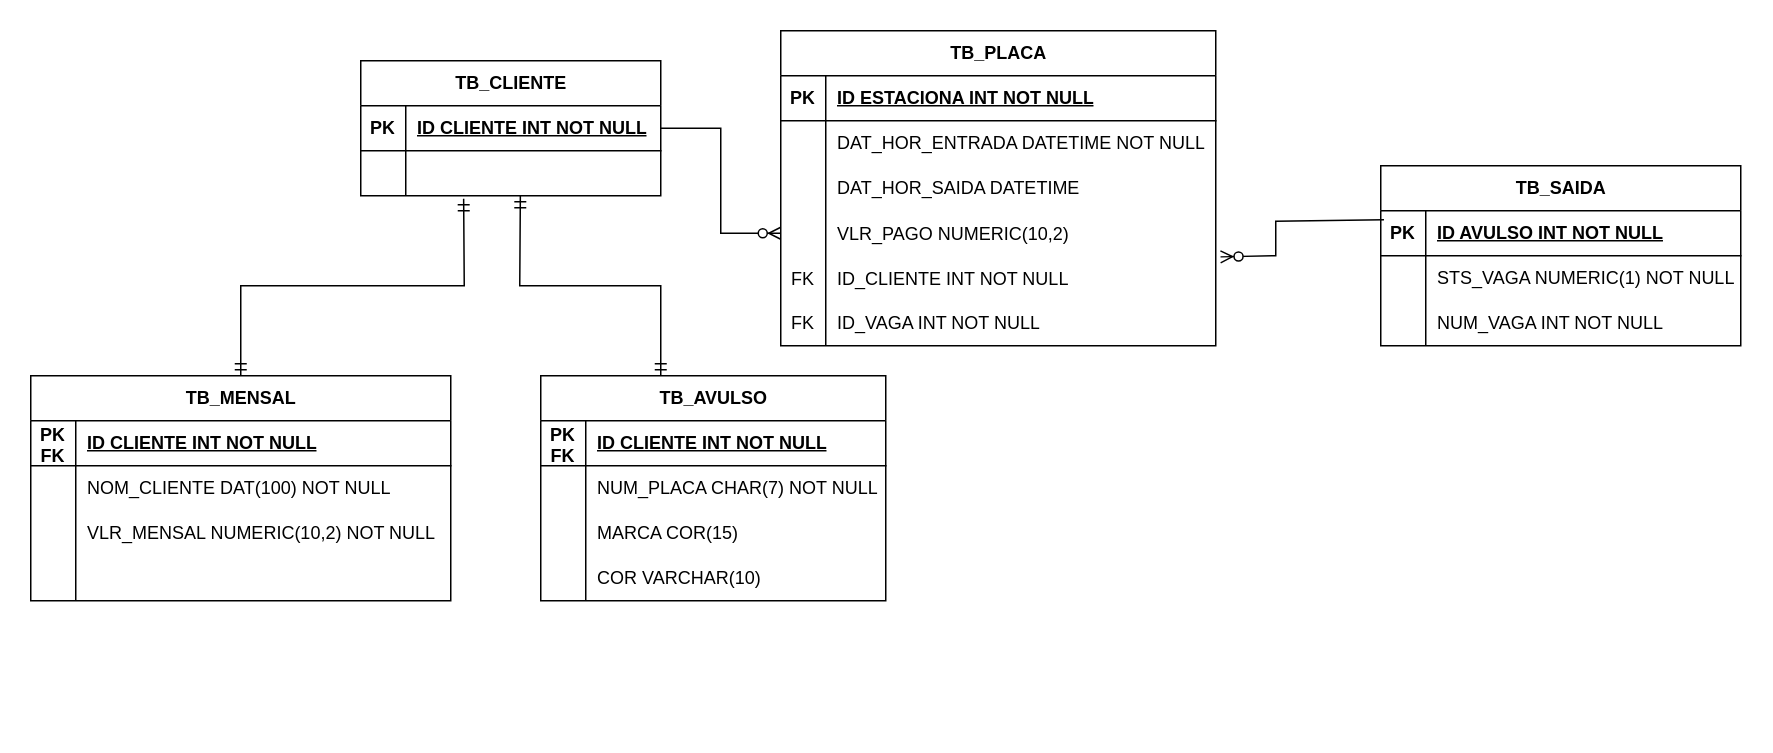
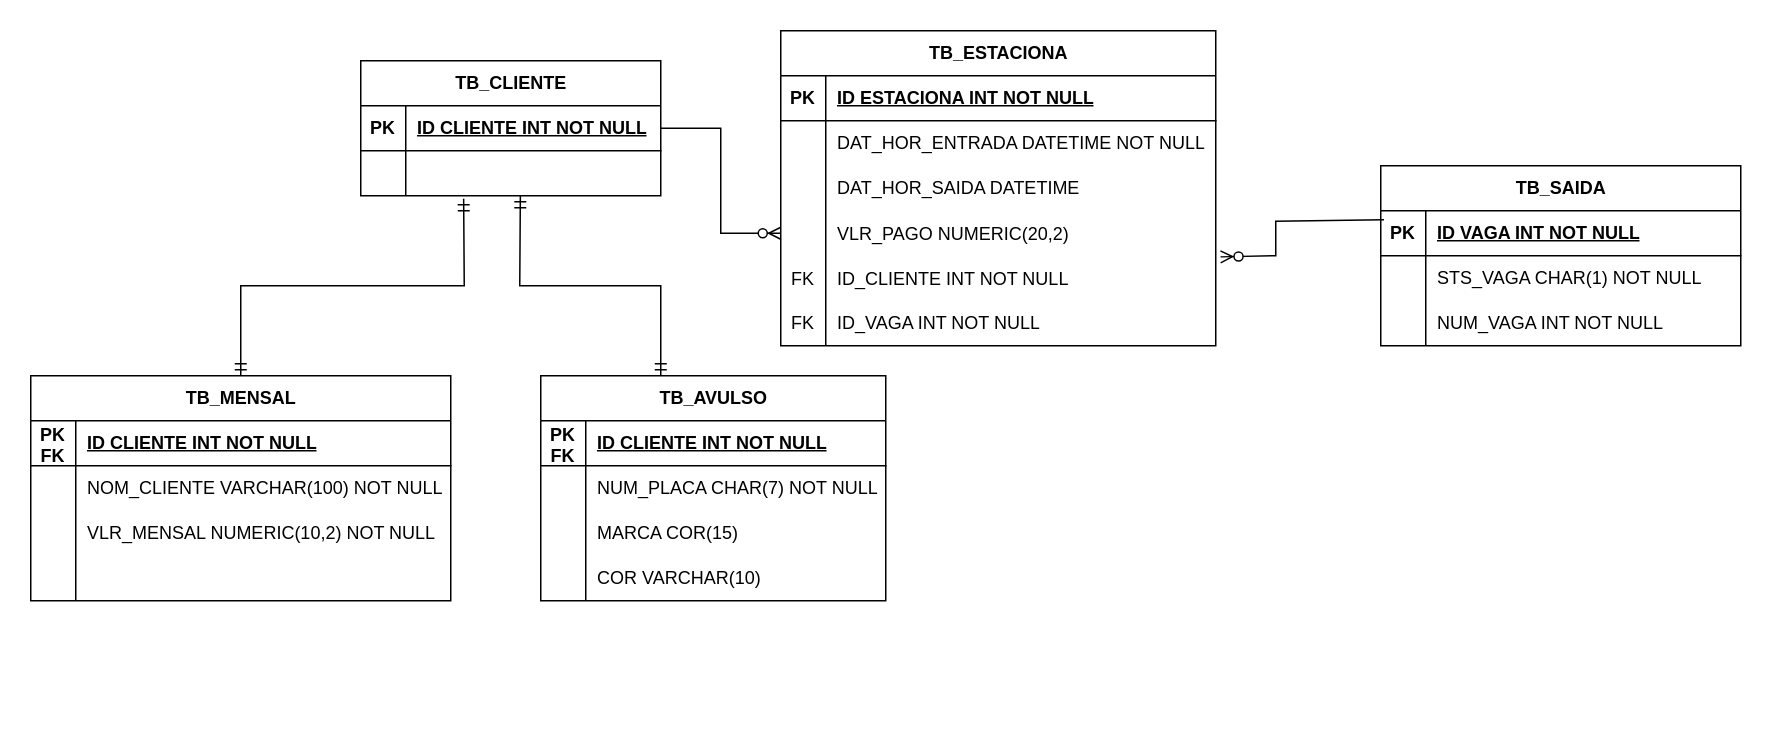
node "TB_PLACA": label "TB_PLACA" -> "TB_ESTACIONA"
node "ID AVULSO INT NOT NULL": label "ID AVULSO INT NOT NULL" -> "ID VAGA INT NOT NULL"
node "VLR_PAGO NUMERIC(10,2)": label "VLR_PAGO NUMERIC(10,2)" -> "VLR_PAGO NUMERIC(20,2)"
node "STS_VAGA NUMERIC(1) NOT NULL": label "STS_VAGA NUMERIC(1) NOT NULL" -> "STS_VAGA CHAR(1) NOT NULL"
node "NOM_CLIENTE DAT(100) NOT NULL": label "NOM_CLIENTE DAT(100) NOT NULL" -> "NOM_CLIENTE VARCHAR(100) NOT NULL"
